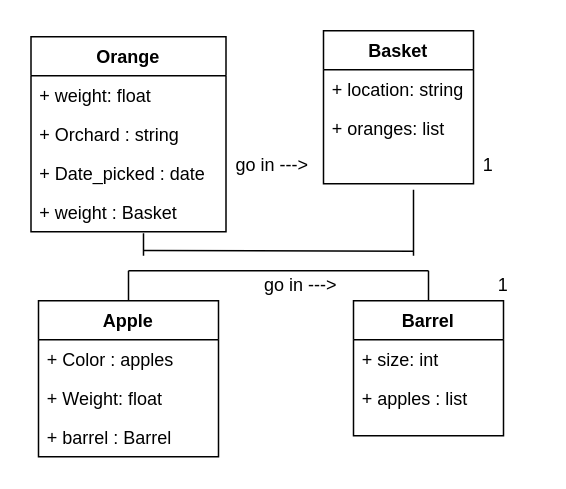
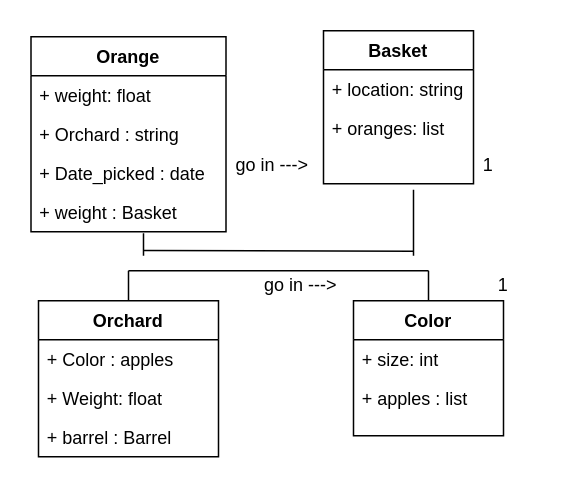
node "Apple": label "Apple" -> "Orchard"
node "Barrel": label "Barrel" -> "Color"
